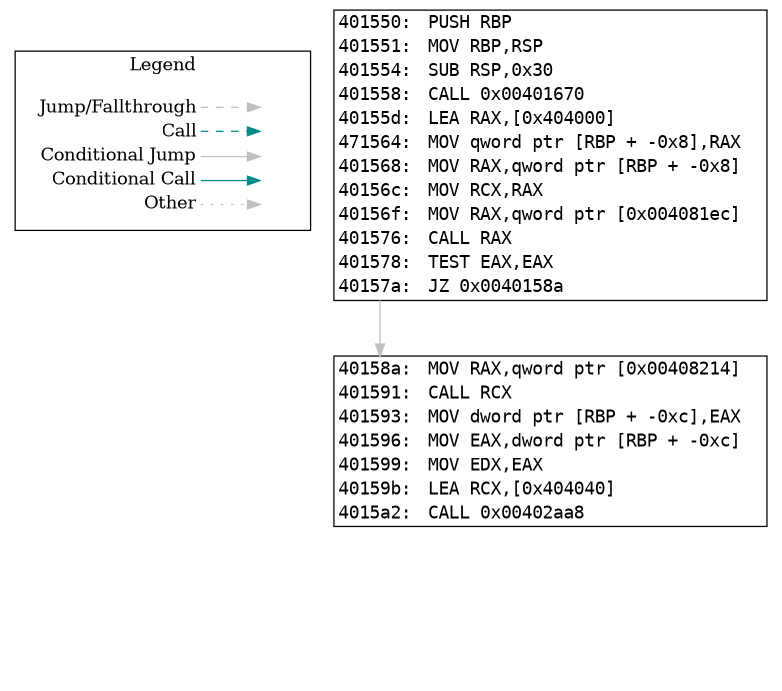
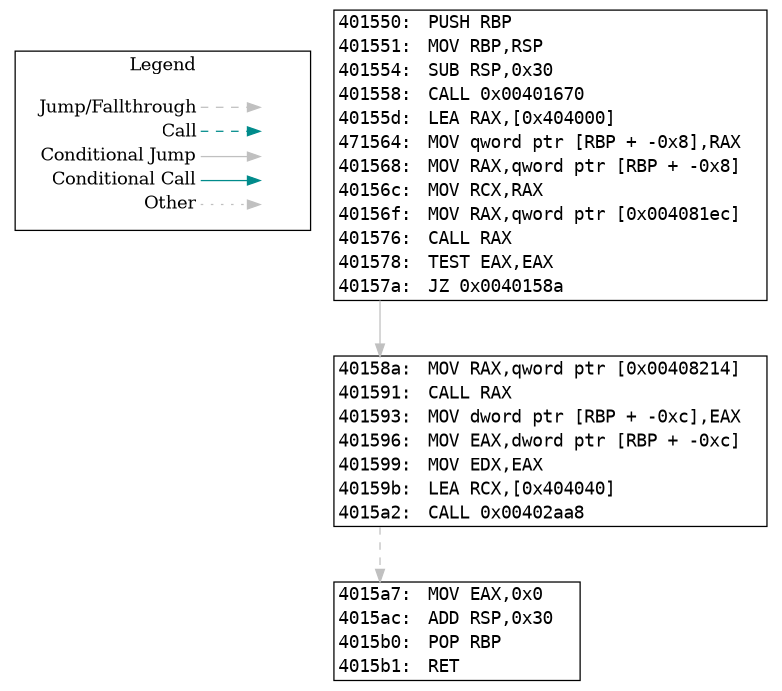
node "40158a:": text "CALL RCX" -> "CALL RAX"
node "4015a7:": added
